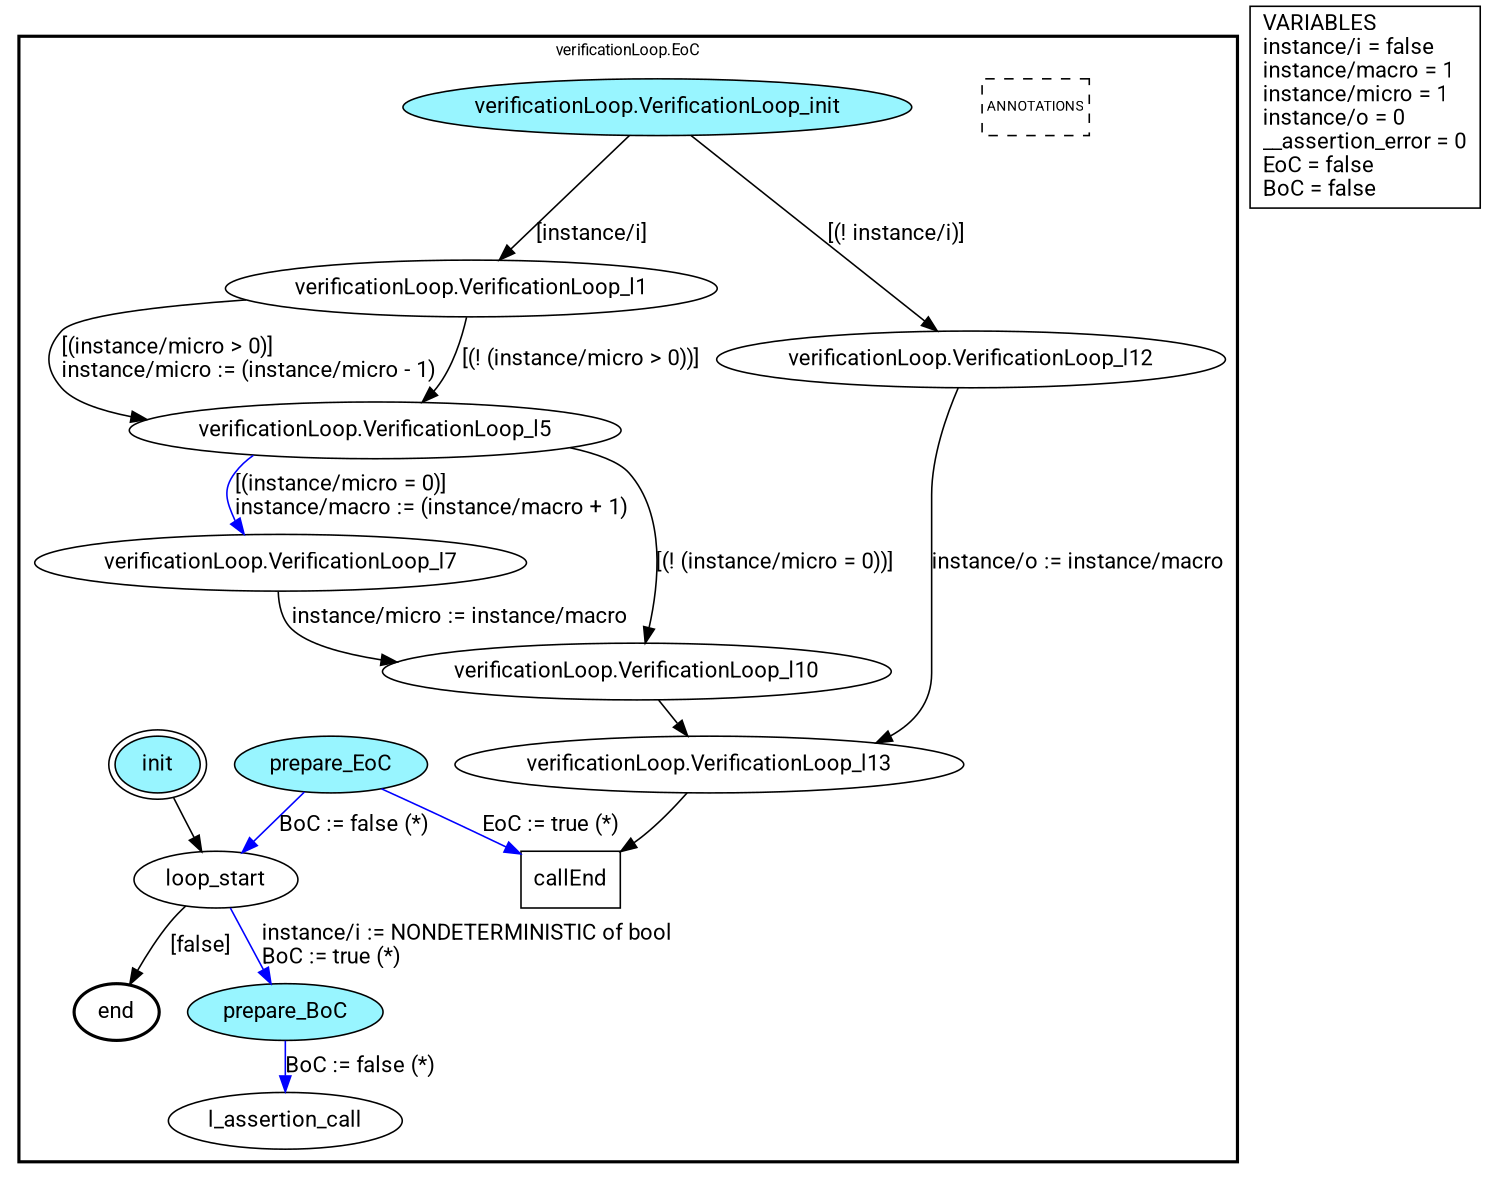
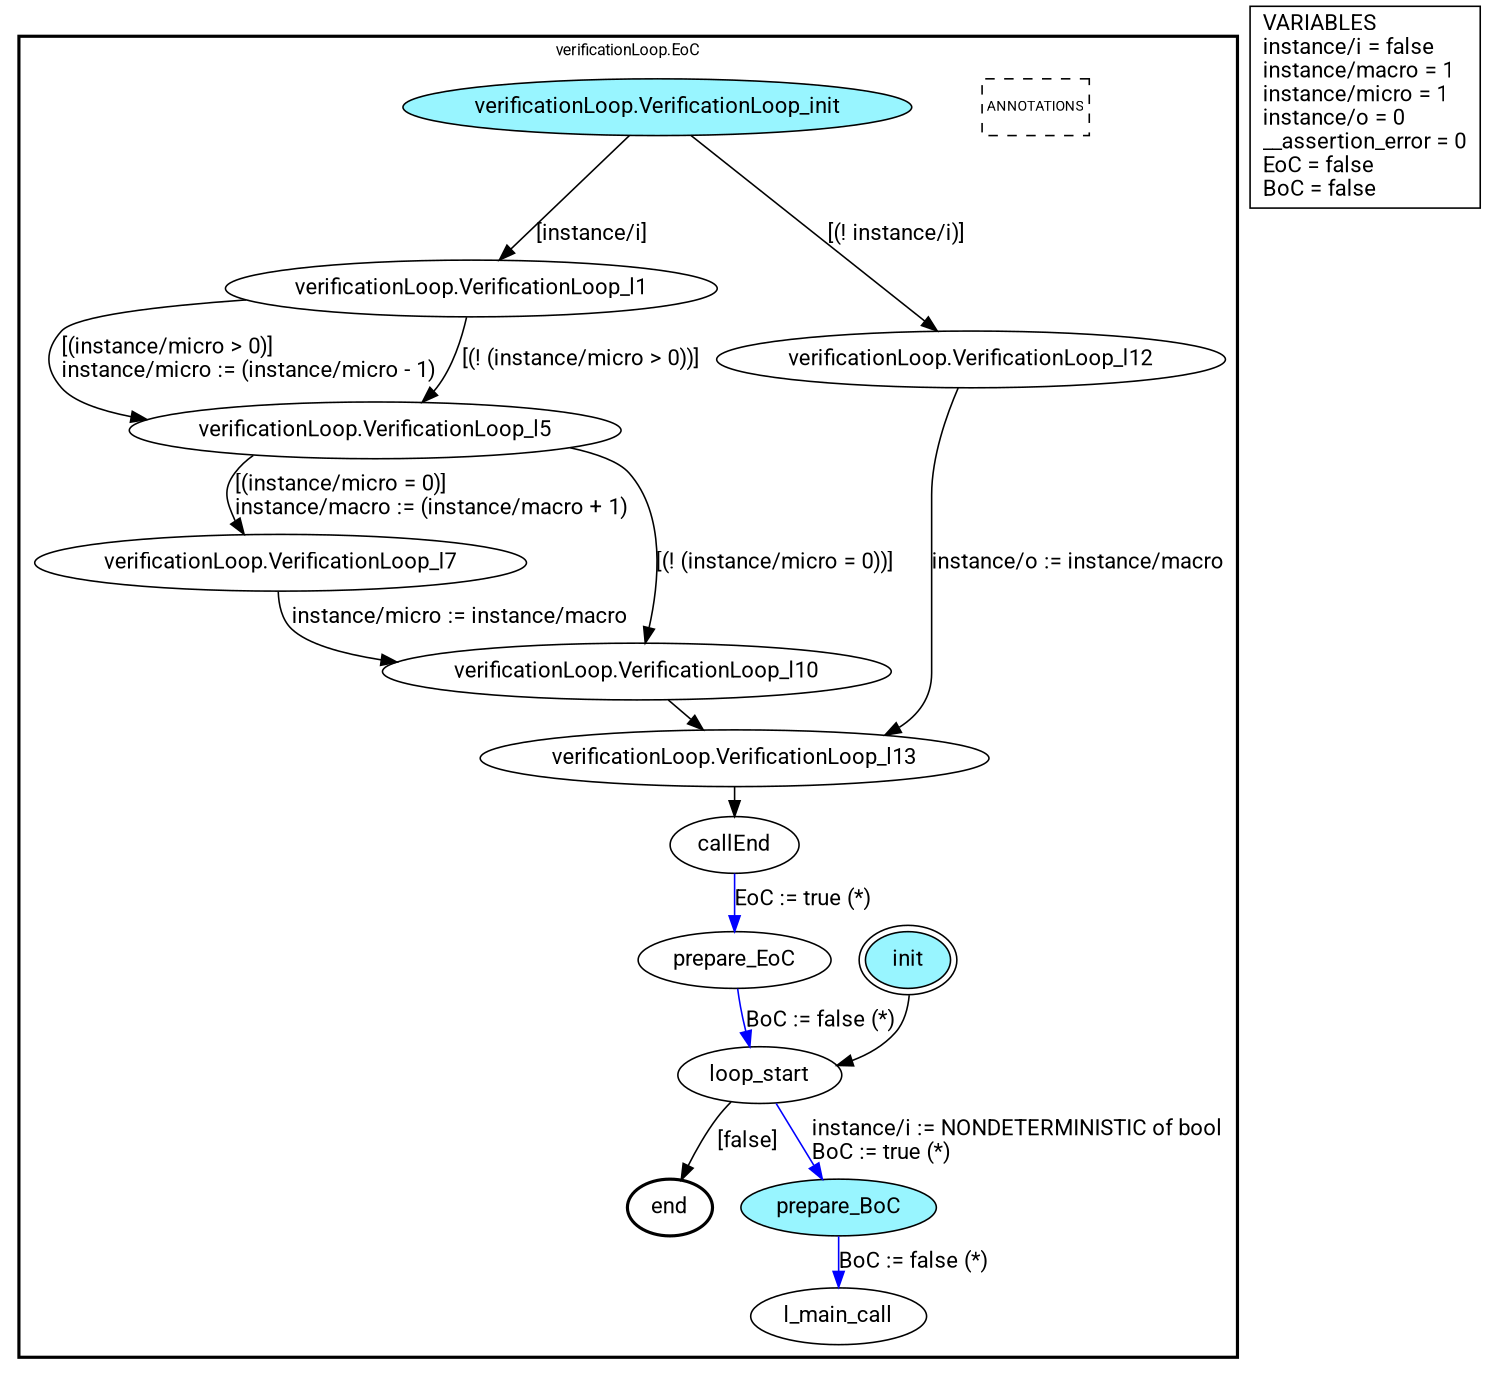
edge "verificationLoop.VerificationLoop_l5" -> "verificationLoop.VerificationLoop_l7": color blue -> black
node "prepare_EoC": fillcolor cadetblue1 -> white
edge "prepare_EoC" -> "callEnd": reversed
node "callEnd": shape box -> ellipse
node "l_assertion_call": label "l_assertion_call" -> "l_main_call"
